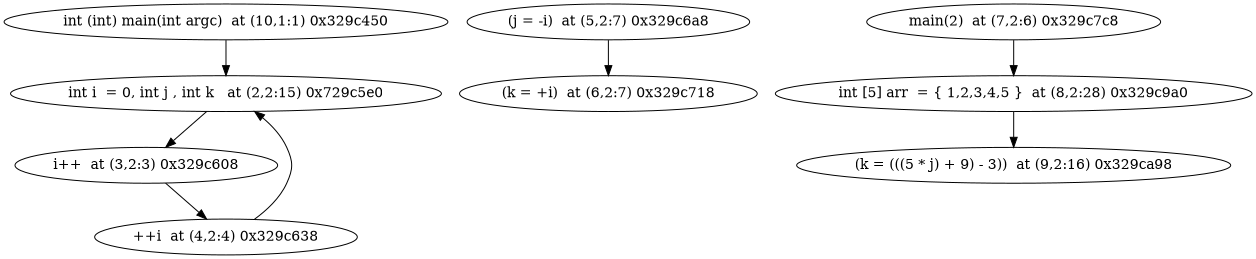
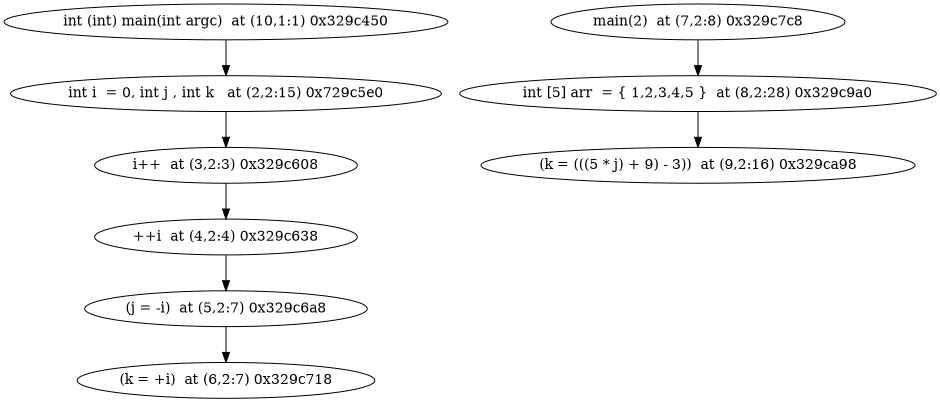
node "main(2)  at (7,2:6) 0x329c7c8": label "main(2)  at (7,2:6) 0x329c7c8" -> "main(2)  at (7,2:8) 0x329c7c8"
edge "++i  at (4,2:4) 0x329c638" -> "int i  = 0, int j , int k   at (2,2:15) 0x729c5e0": now "++i  at (4,2:4) 0x329c638" -> "(j = -i)  at (5,2:7) 0x329c6a8"
